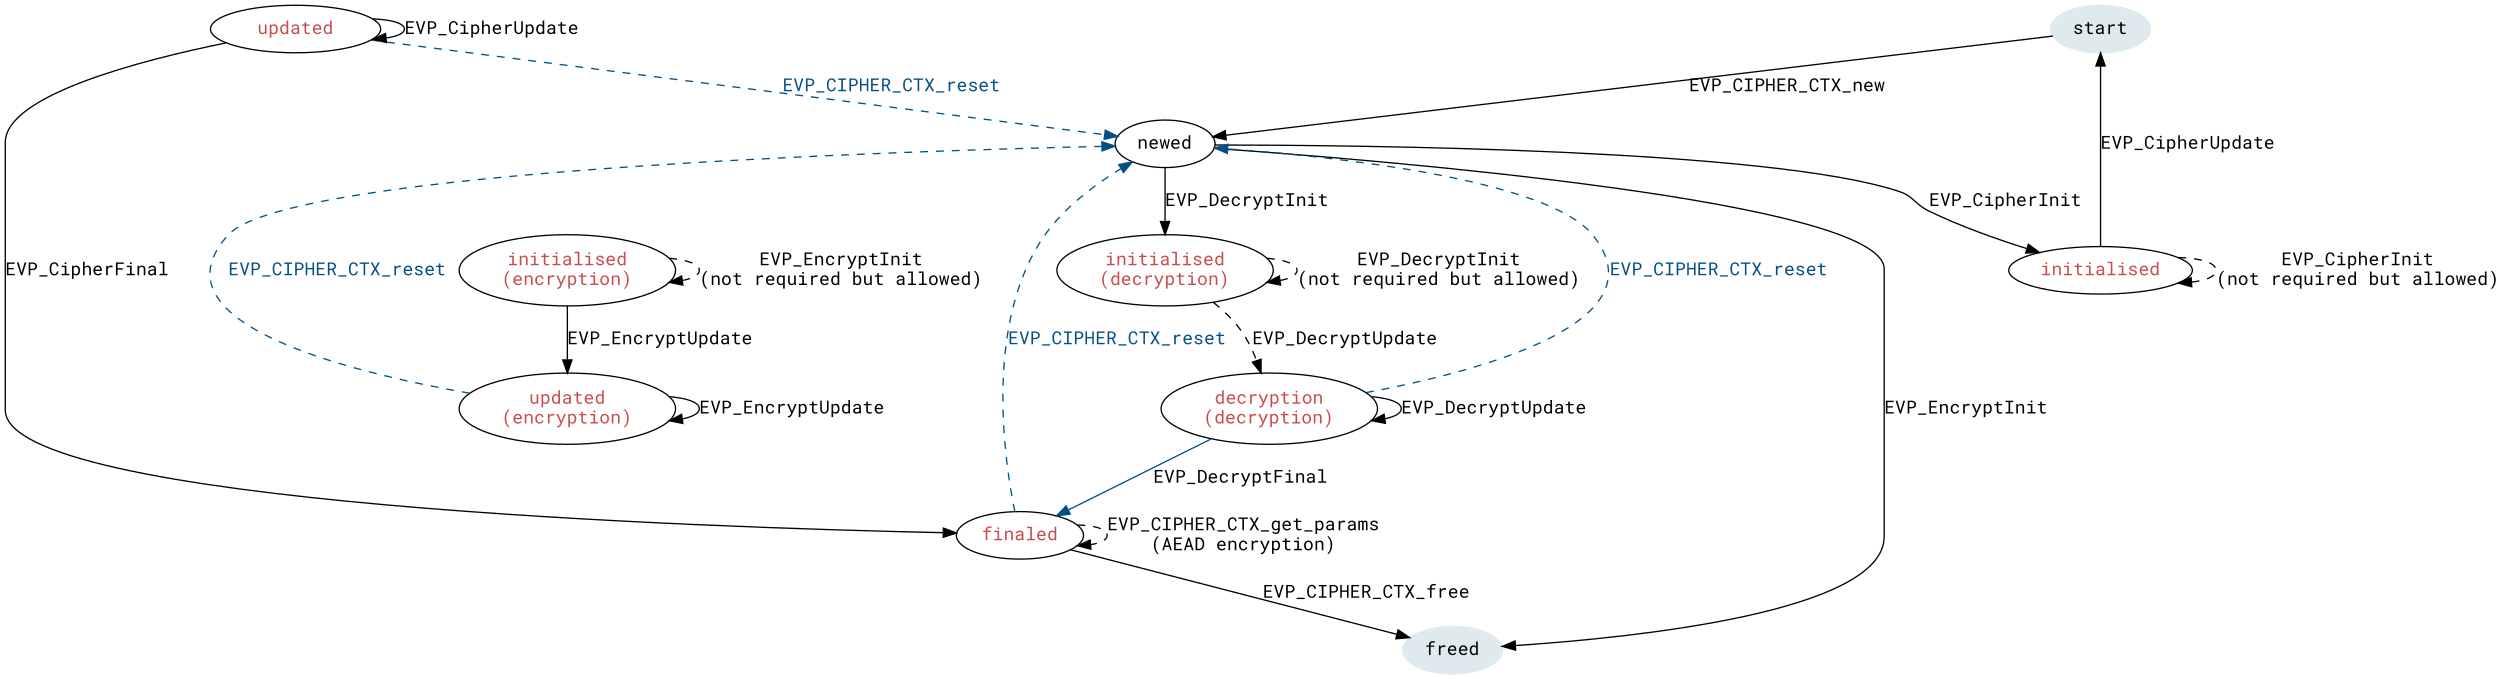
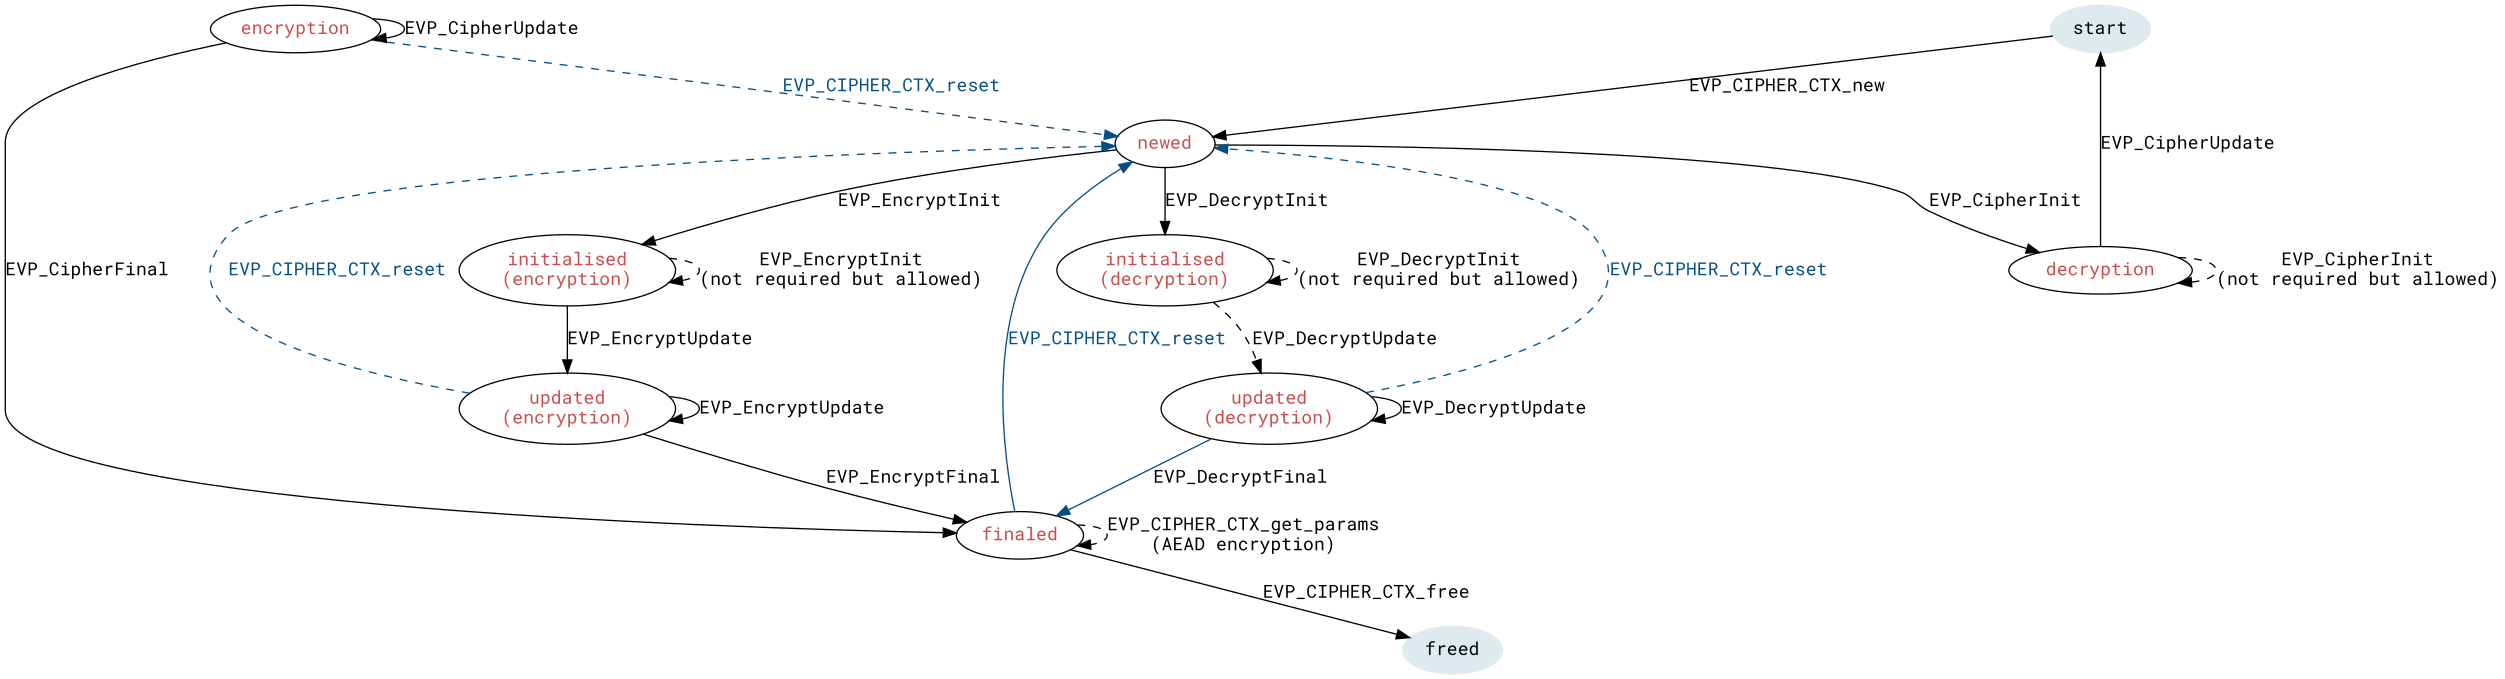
node "updated": label "updated" -> "encryption"
node "newed": fontcolor black -> #c94c4c
edge "newed" -> "freed": now "newed" -> "initialised (encryption)"
node "initialised": label "initialised" -> "decryption"
edge "finaled" -> "newed": style dashed -> solid
node "decryption (decryption)": label "decryption (decryption)" -> "updated (decryption)"
edge "updated (encryption)" -> "finaled": added, label "EVP_EncryptFinal"
